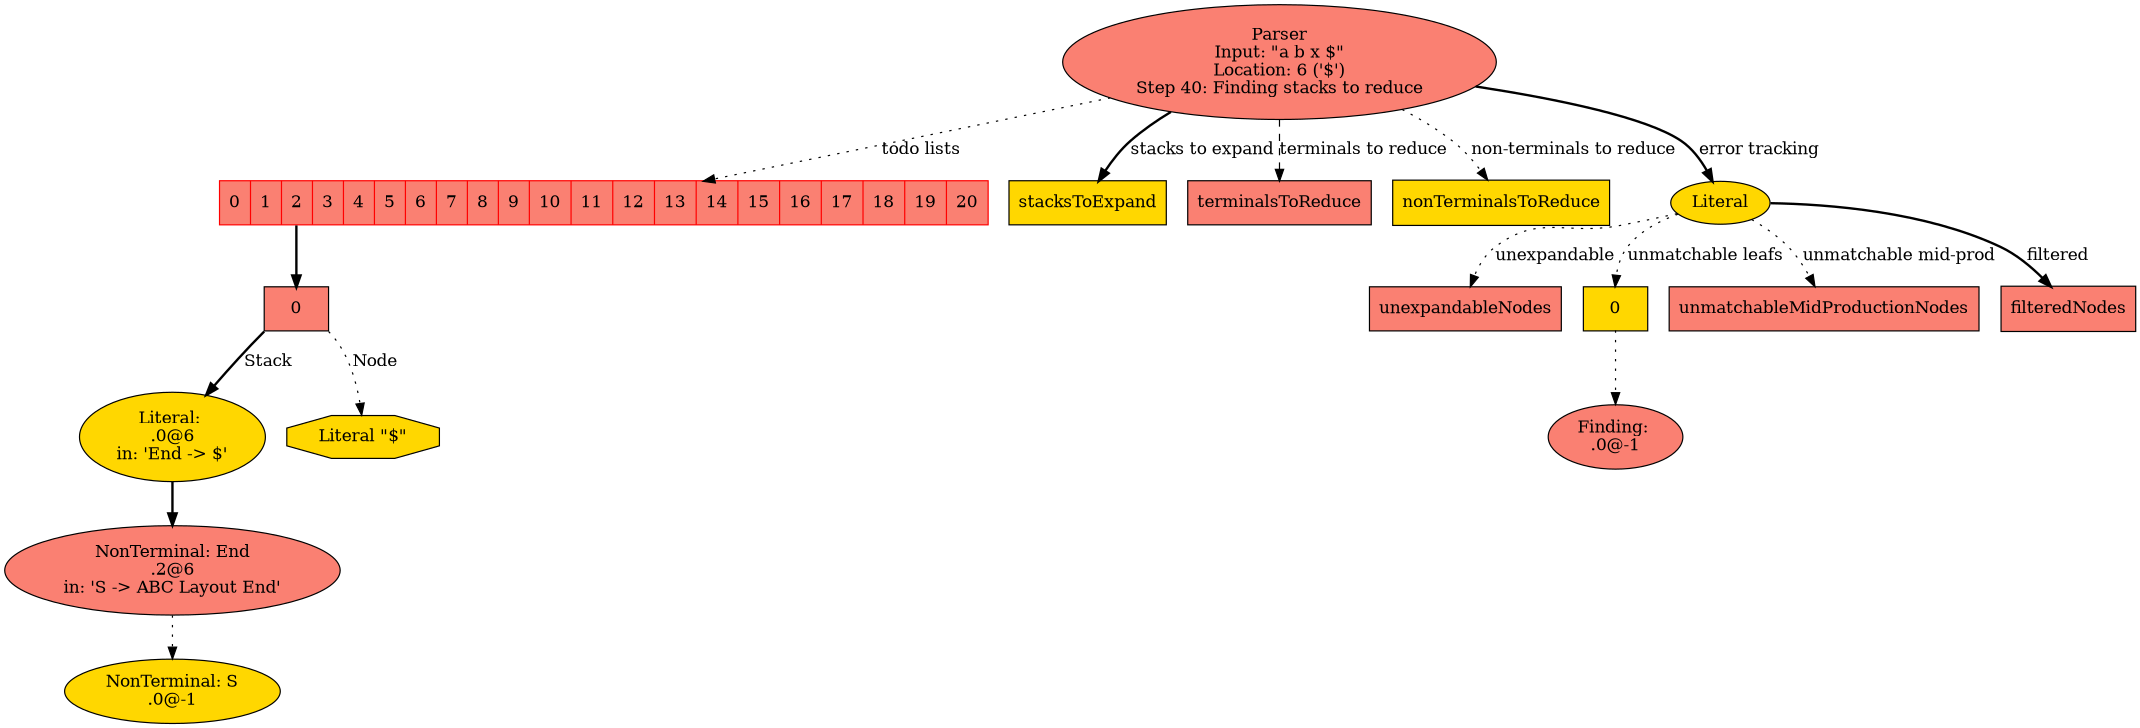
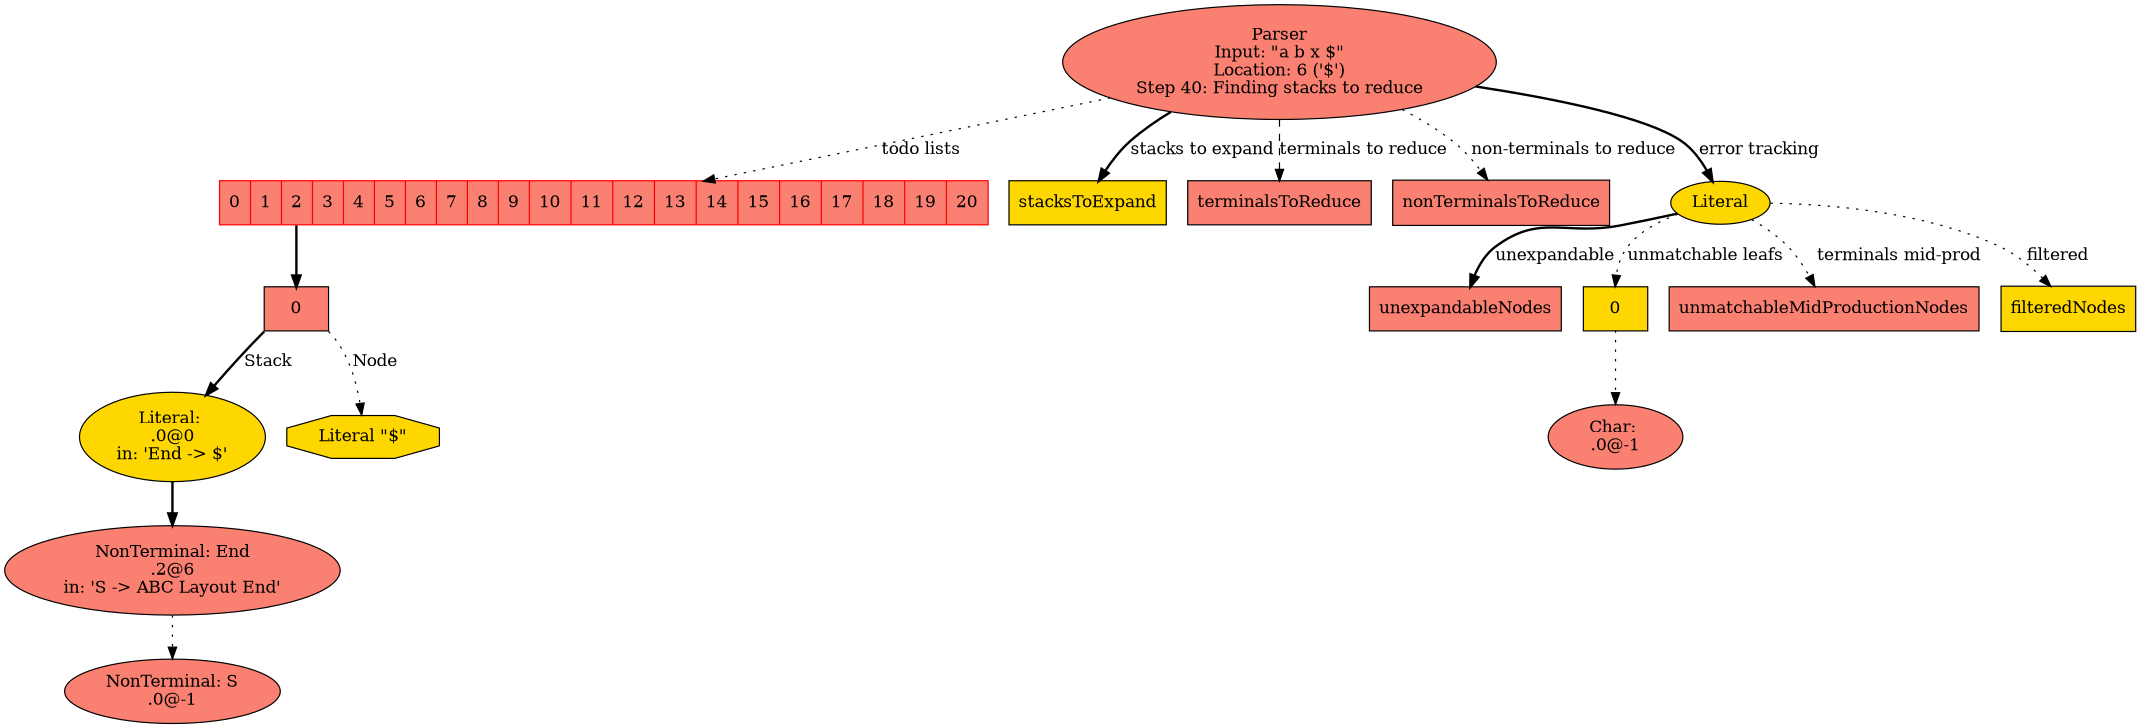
node "nonTerminalsToReduce": fillcolor gold -> salmon
edge "Literal" -> "filteredNodes": style bold -> dotted
edge "Literal" -> "unexpandableNodes": style dotted -> bold
edge "Literal" -> "unmatchableMidProductionNodes": label "unmatchable mid-prod" -> "terminals mid-prod"
node "filteredNodes": fillcolor salmon -> gold
node "Literal: .0@6 in: 'End -> $'": label "Literal: .0@6 in: 'End -> $'" -> "Literal: .0@0 in: 'End -> $'"
node "Finding: .0@-1": label "Finding: .0@-1" -> "Char: .0@-1"
node "NonTerminal: S .0@-1": fillcolor gold -> salmon
